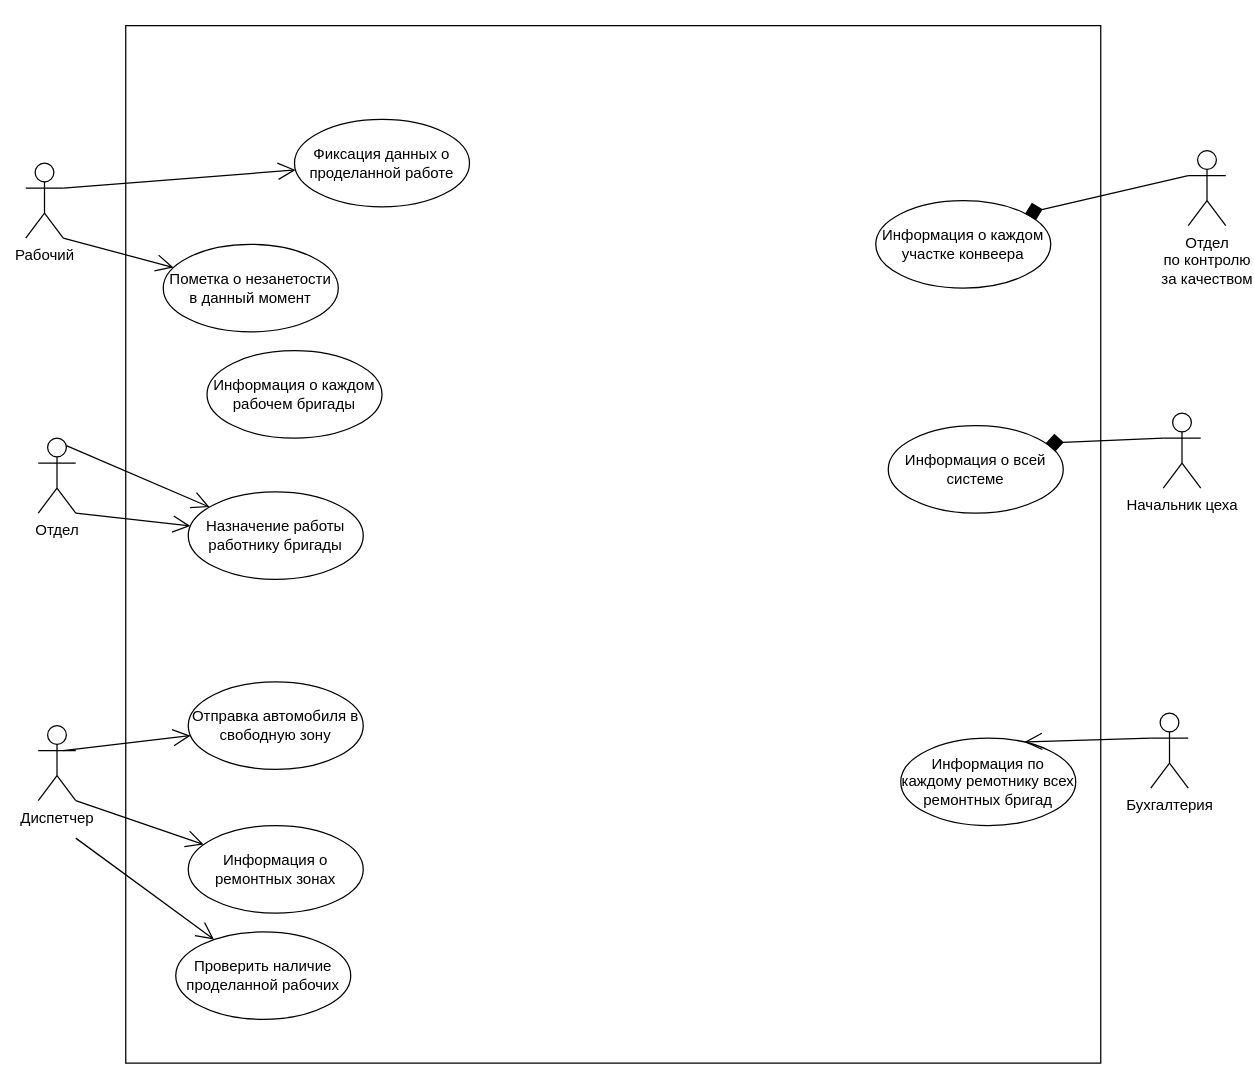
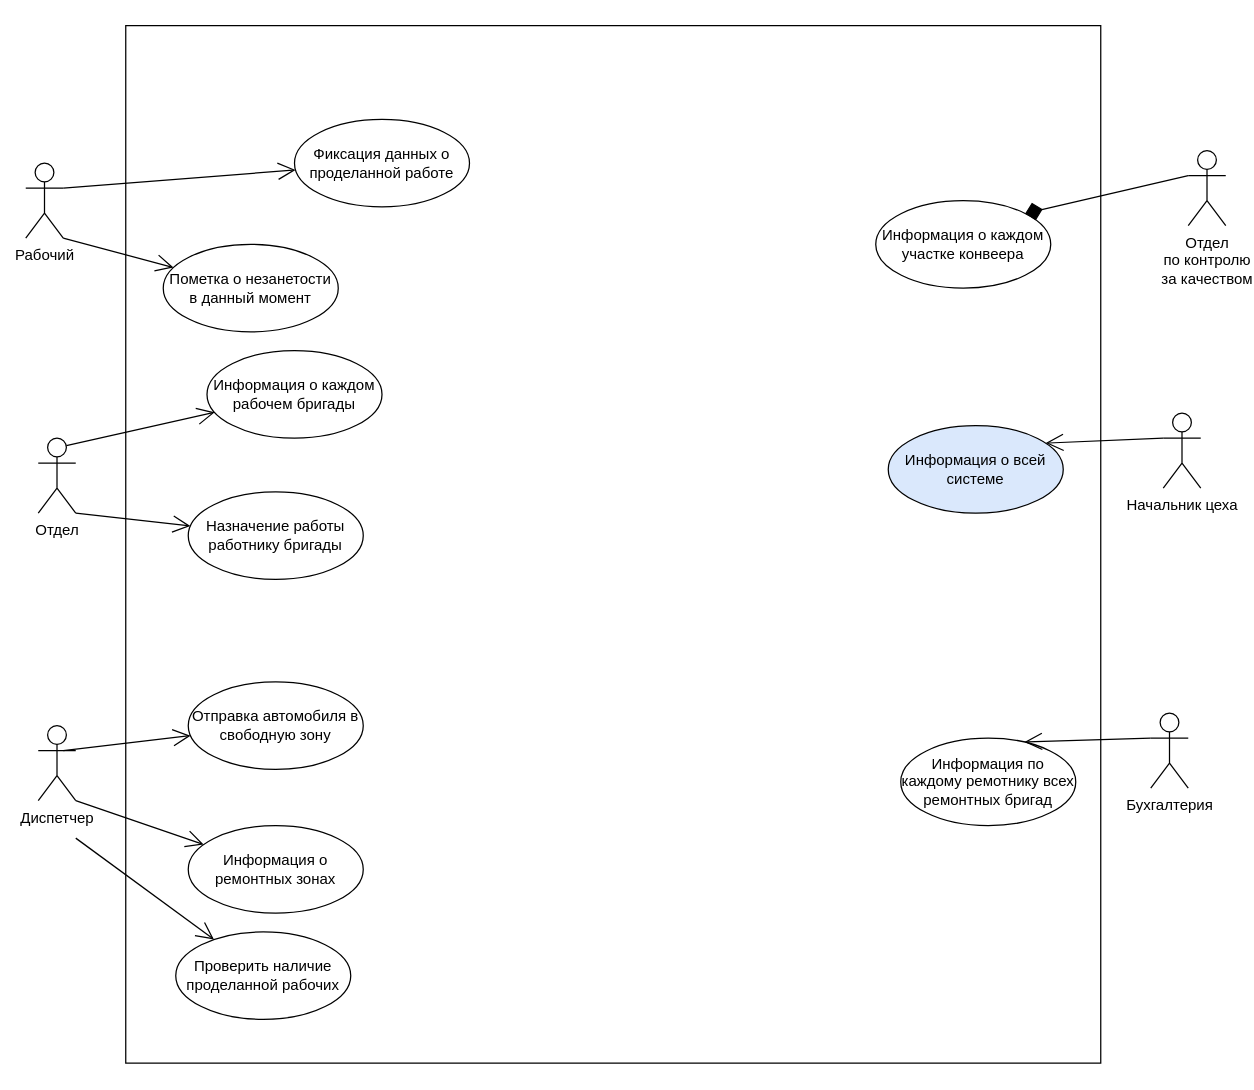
edge "Начальник цеха" -> "Информация о всей системе": arrowhead diamond -> open
node "Информация о всей системе": fillcolor #ffffff -> #dae8fc
edge "Отдел" -> "Назначение работы работнику бригады": now "Отдел" -> "Информация о каждом рабочем бригады"
